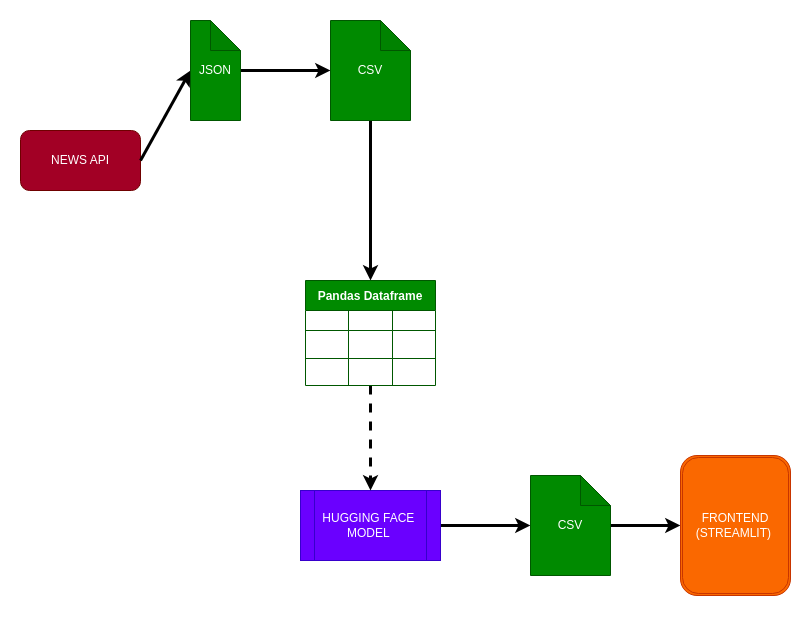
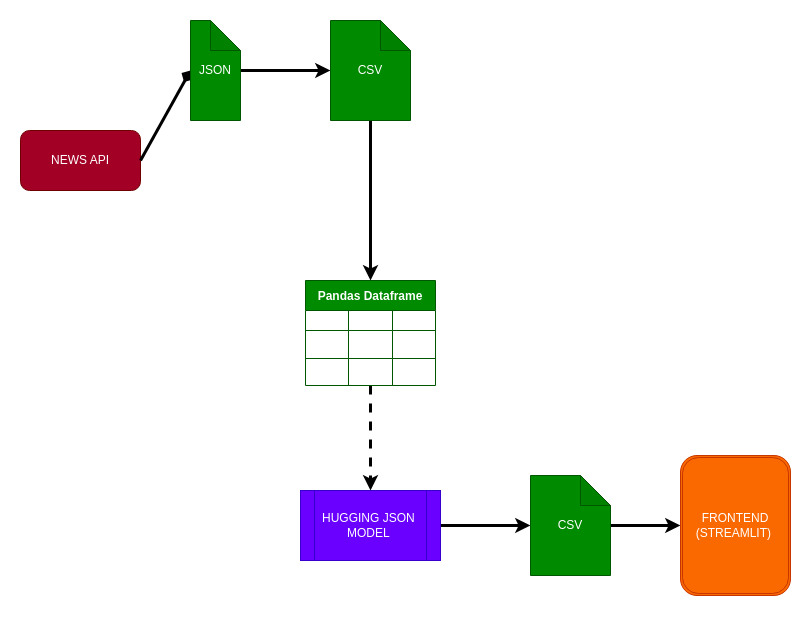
edge "NEWS API" -> "JSON": arrowhead classic -> diamond
node "HUGGING FACE MODEL": label "HUGGING FACE MODEL" -> "HUGGING JSON MODEL"
